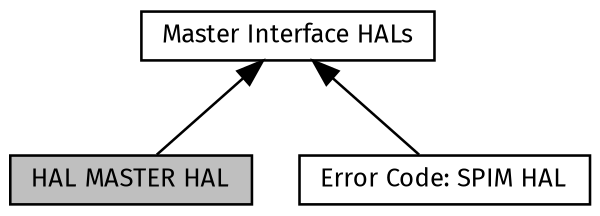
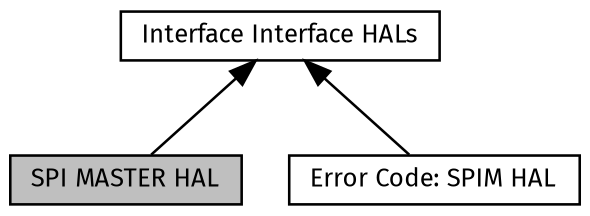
node "Master Interface HALs": label "Master Interface HALs" -> "Interface Interface HALs"
node "HAL MASTER HAL": label "HAL MASTER HAL" -> "SPI MASTER HAL"
